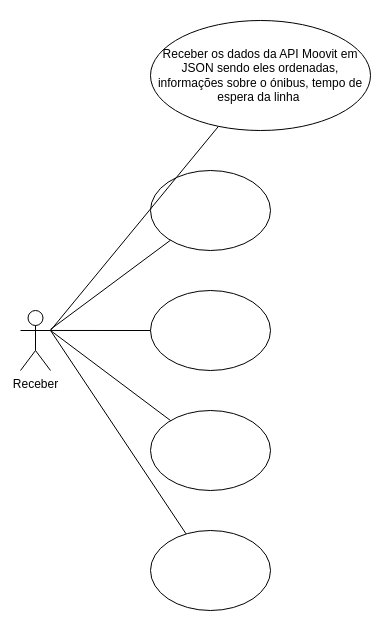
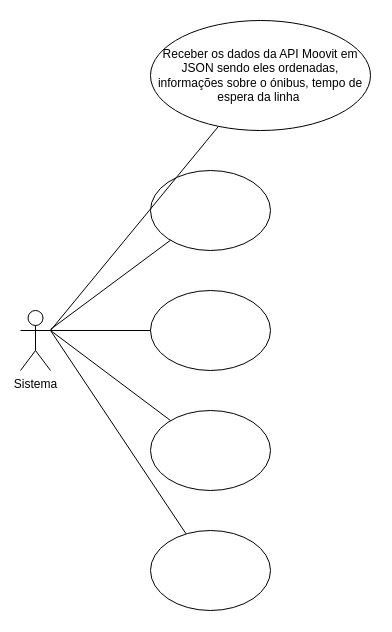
node "Receber": label "Receber" -> "Sistema"
